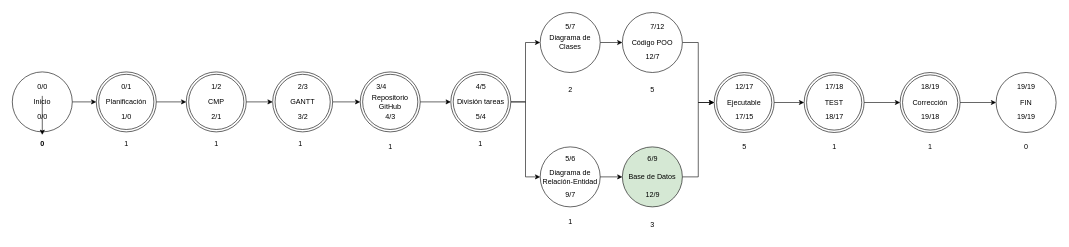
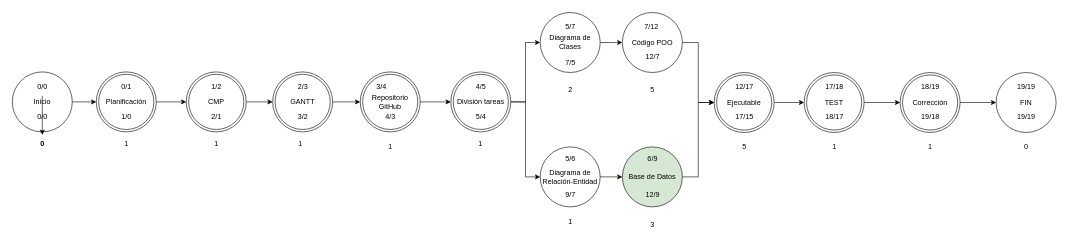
node "7/12": moved (657, 27) -> (651, 27)
node "7/5": added
